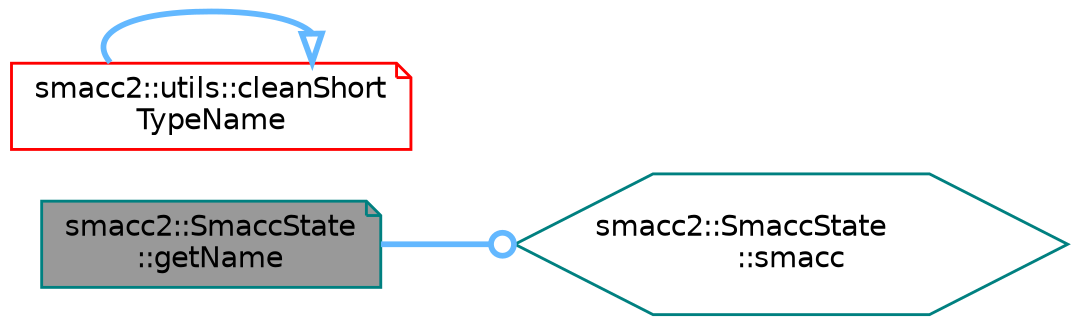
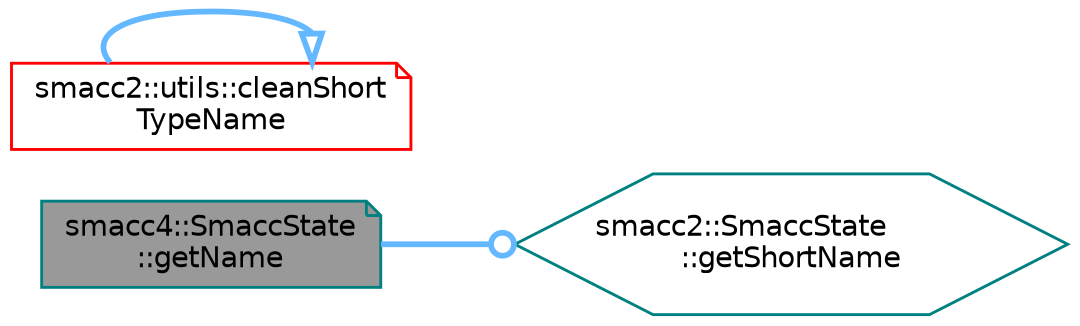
node "smacc2::SmaccState ::getName": label "smacc2::SmaccState ::getName" -> "smacc4::SmaccState ::getName"
node "smacc2::SmaccState ::smacc": label "smacc2::SmaccState ::smacc" -> "smacc2::SmaccState ::getShortName"
